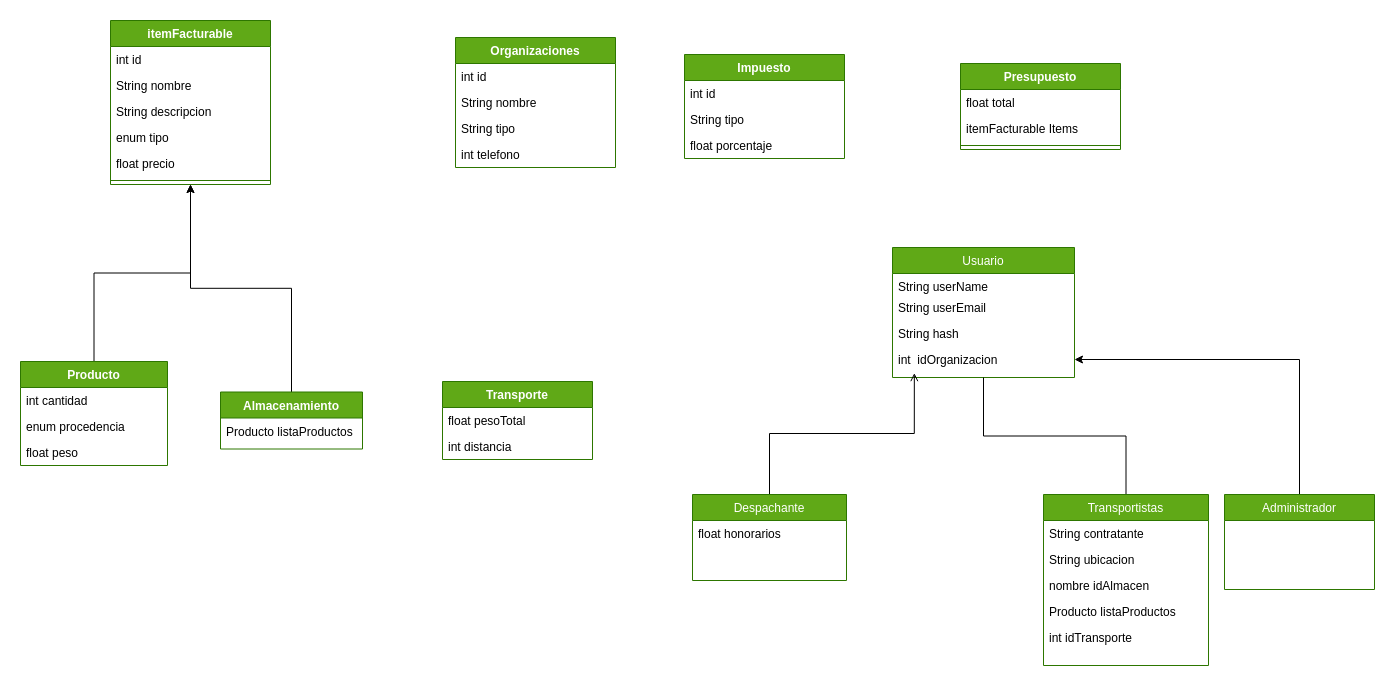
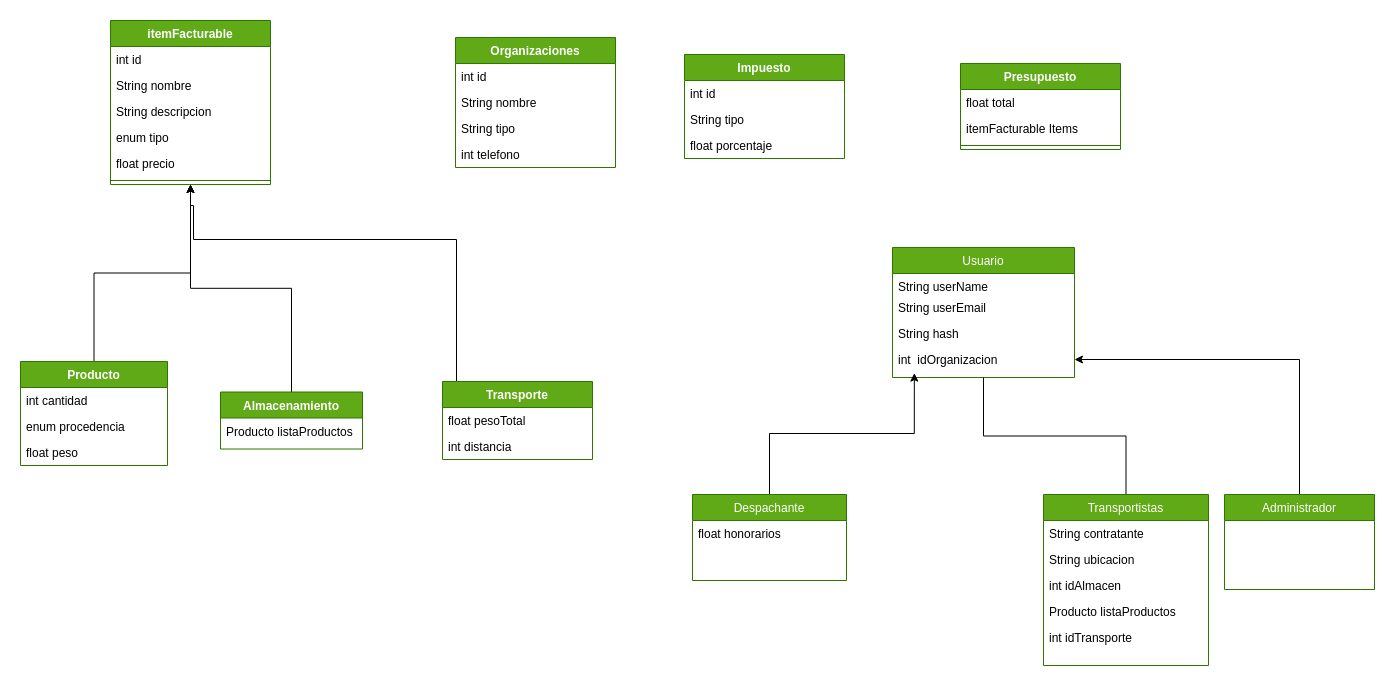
edge "Transporte" -> "itemFacturable": added
edge "Despachante" -> "int idOrganizacion": arrowhead open -> classic
node "nombre idAlmacen": label "nombre idAlmacen" -> "int idAlmacen"
